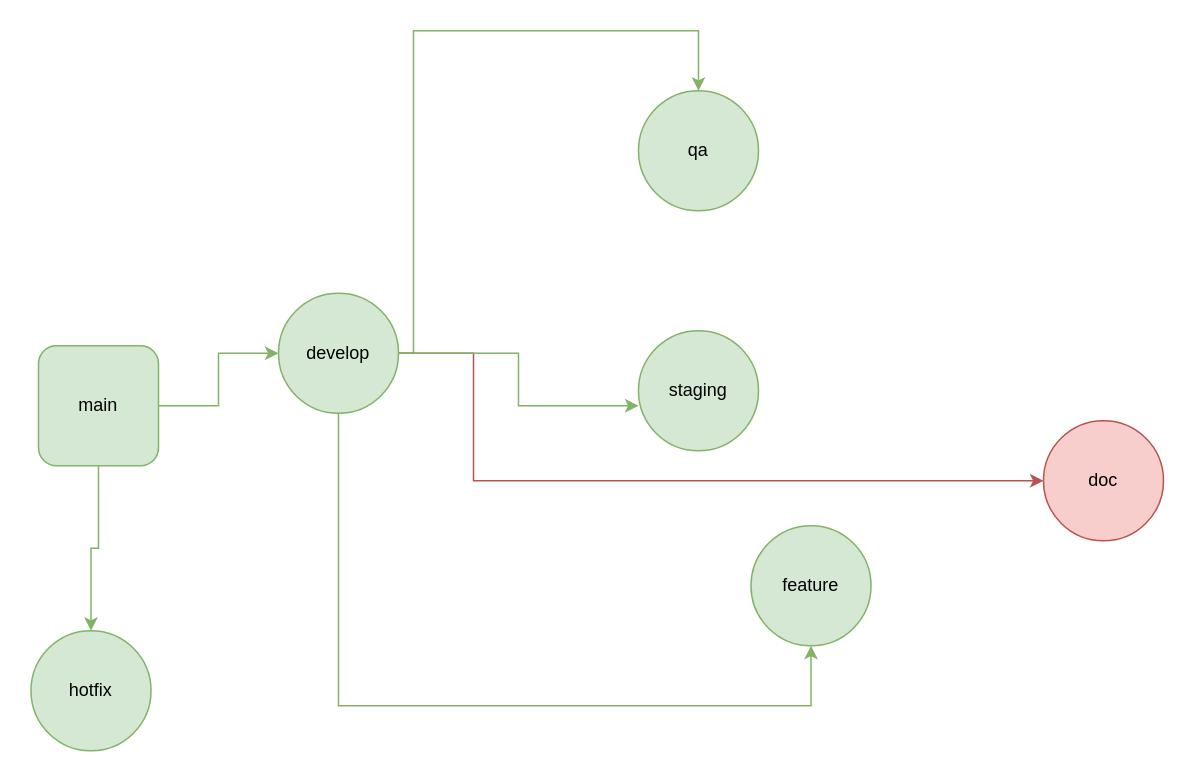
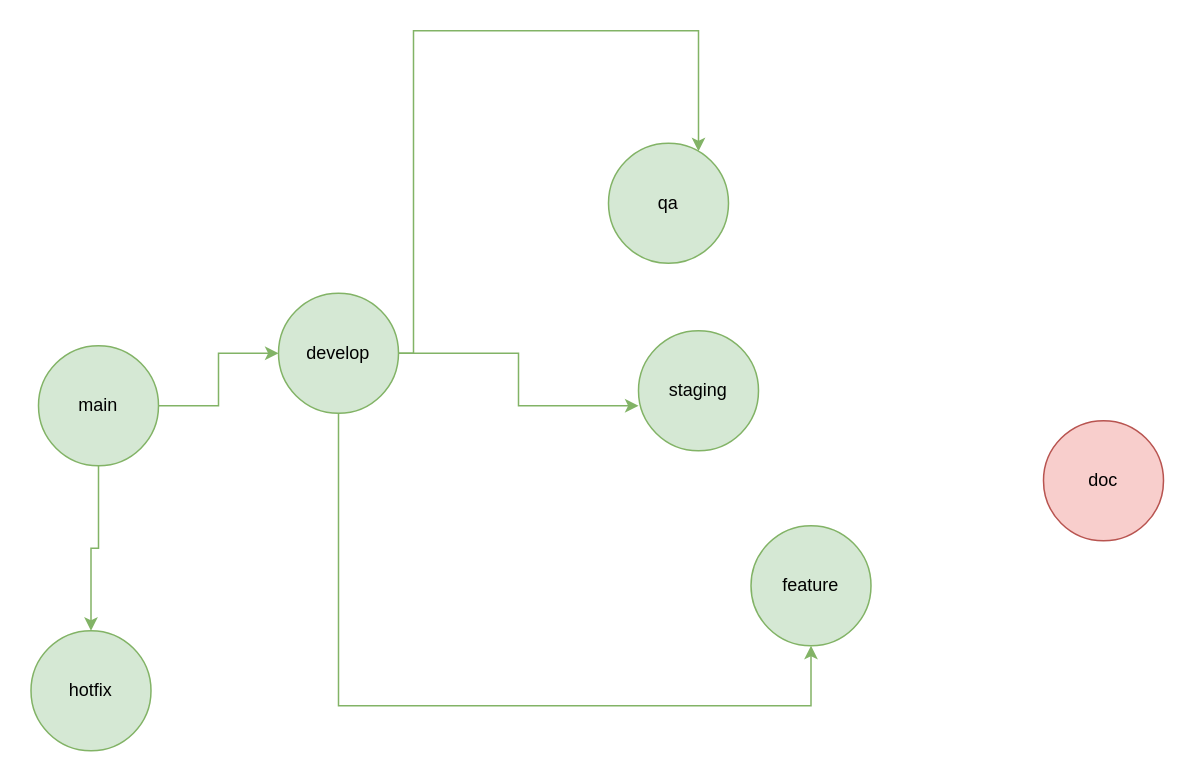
node "qa": moved (698, 151) -> (668, 203)
node "main": shape rounded rectangle -> ellipse
edge "develop" -> "doc": removed
